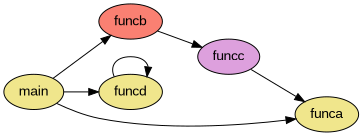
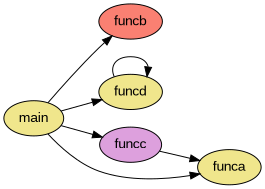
edge "funcb" -> "funcc": now "main" -> "funcc"
